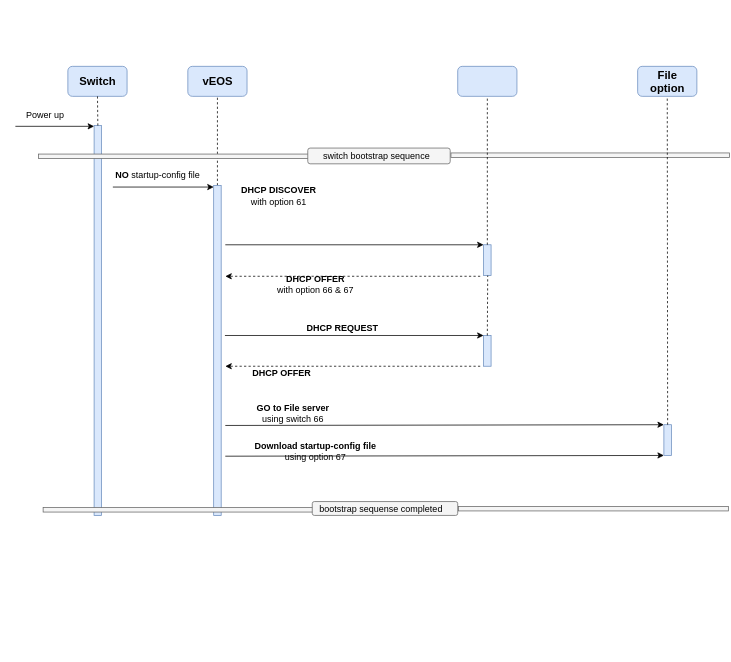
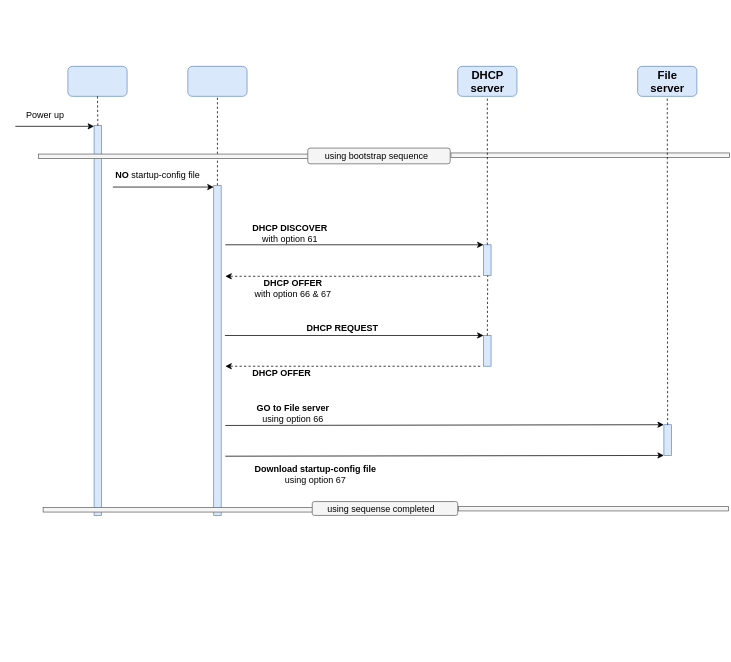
node "Switch": removed
node "vEOS": removed
node "DHCP server": added
node "File option": label "File option" -> "File server"
node "switch bootstrap sequence": label "switch bootstrap sequence" -> "using bootstrap sequence"
node "DHCP DISCOVER with option 61": moved (279, 196) -> (290, 234)
node "DHCP OFFER with option 66 & 67": moved (315, 285) -> (293, 288)
node "GO to File server using switch 66": label "GO to File server using switch 66" -> "GO to File server using option 66"
node "Download startup-config file using option 67": moved (316, 452) -> (316, 474)
node "bootstrap sequense completed": label "bootstrap sequense completed" -> "using sequense completed"
